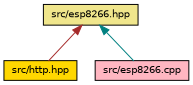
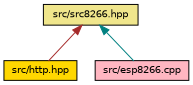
node "src/esp8266.hpp": label "src/esp8266.hpp" -> "src/src8266.hpp"
